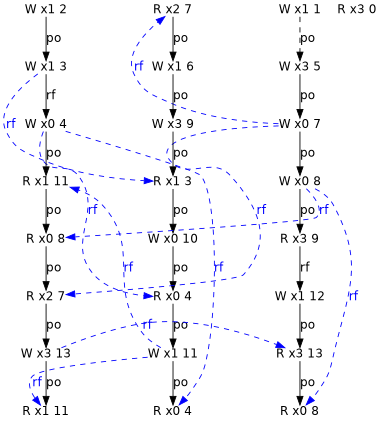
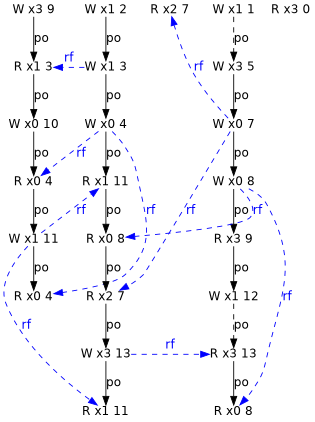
node "W x1 6": removed
edge "W x1 3" -> "W x0 4": label "rf" -> "po"
edge "R x3 9" -> "W x1 12": label "rf" -> "po"
edge "W x1 12" -> "R x3 13": style solid -> dashed
